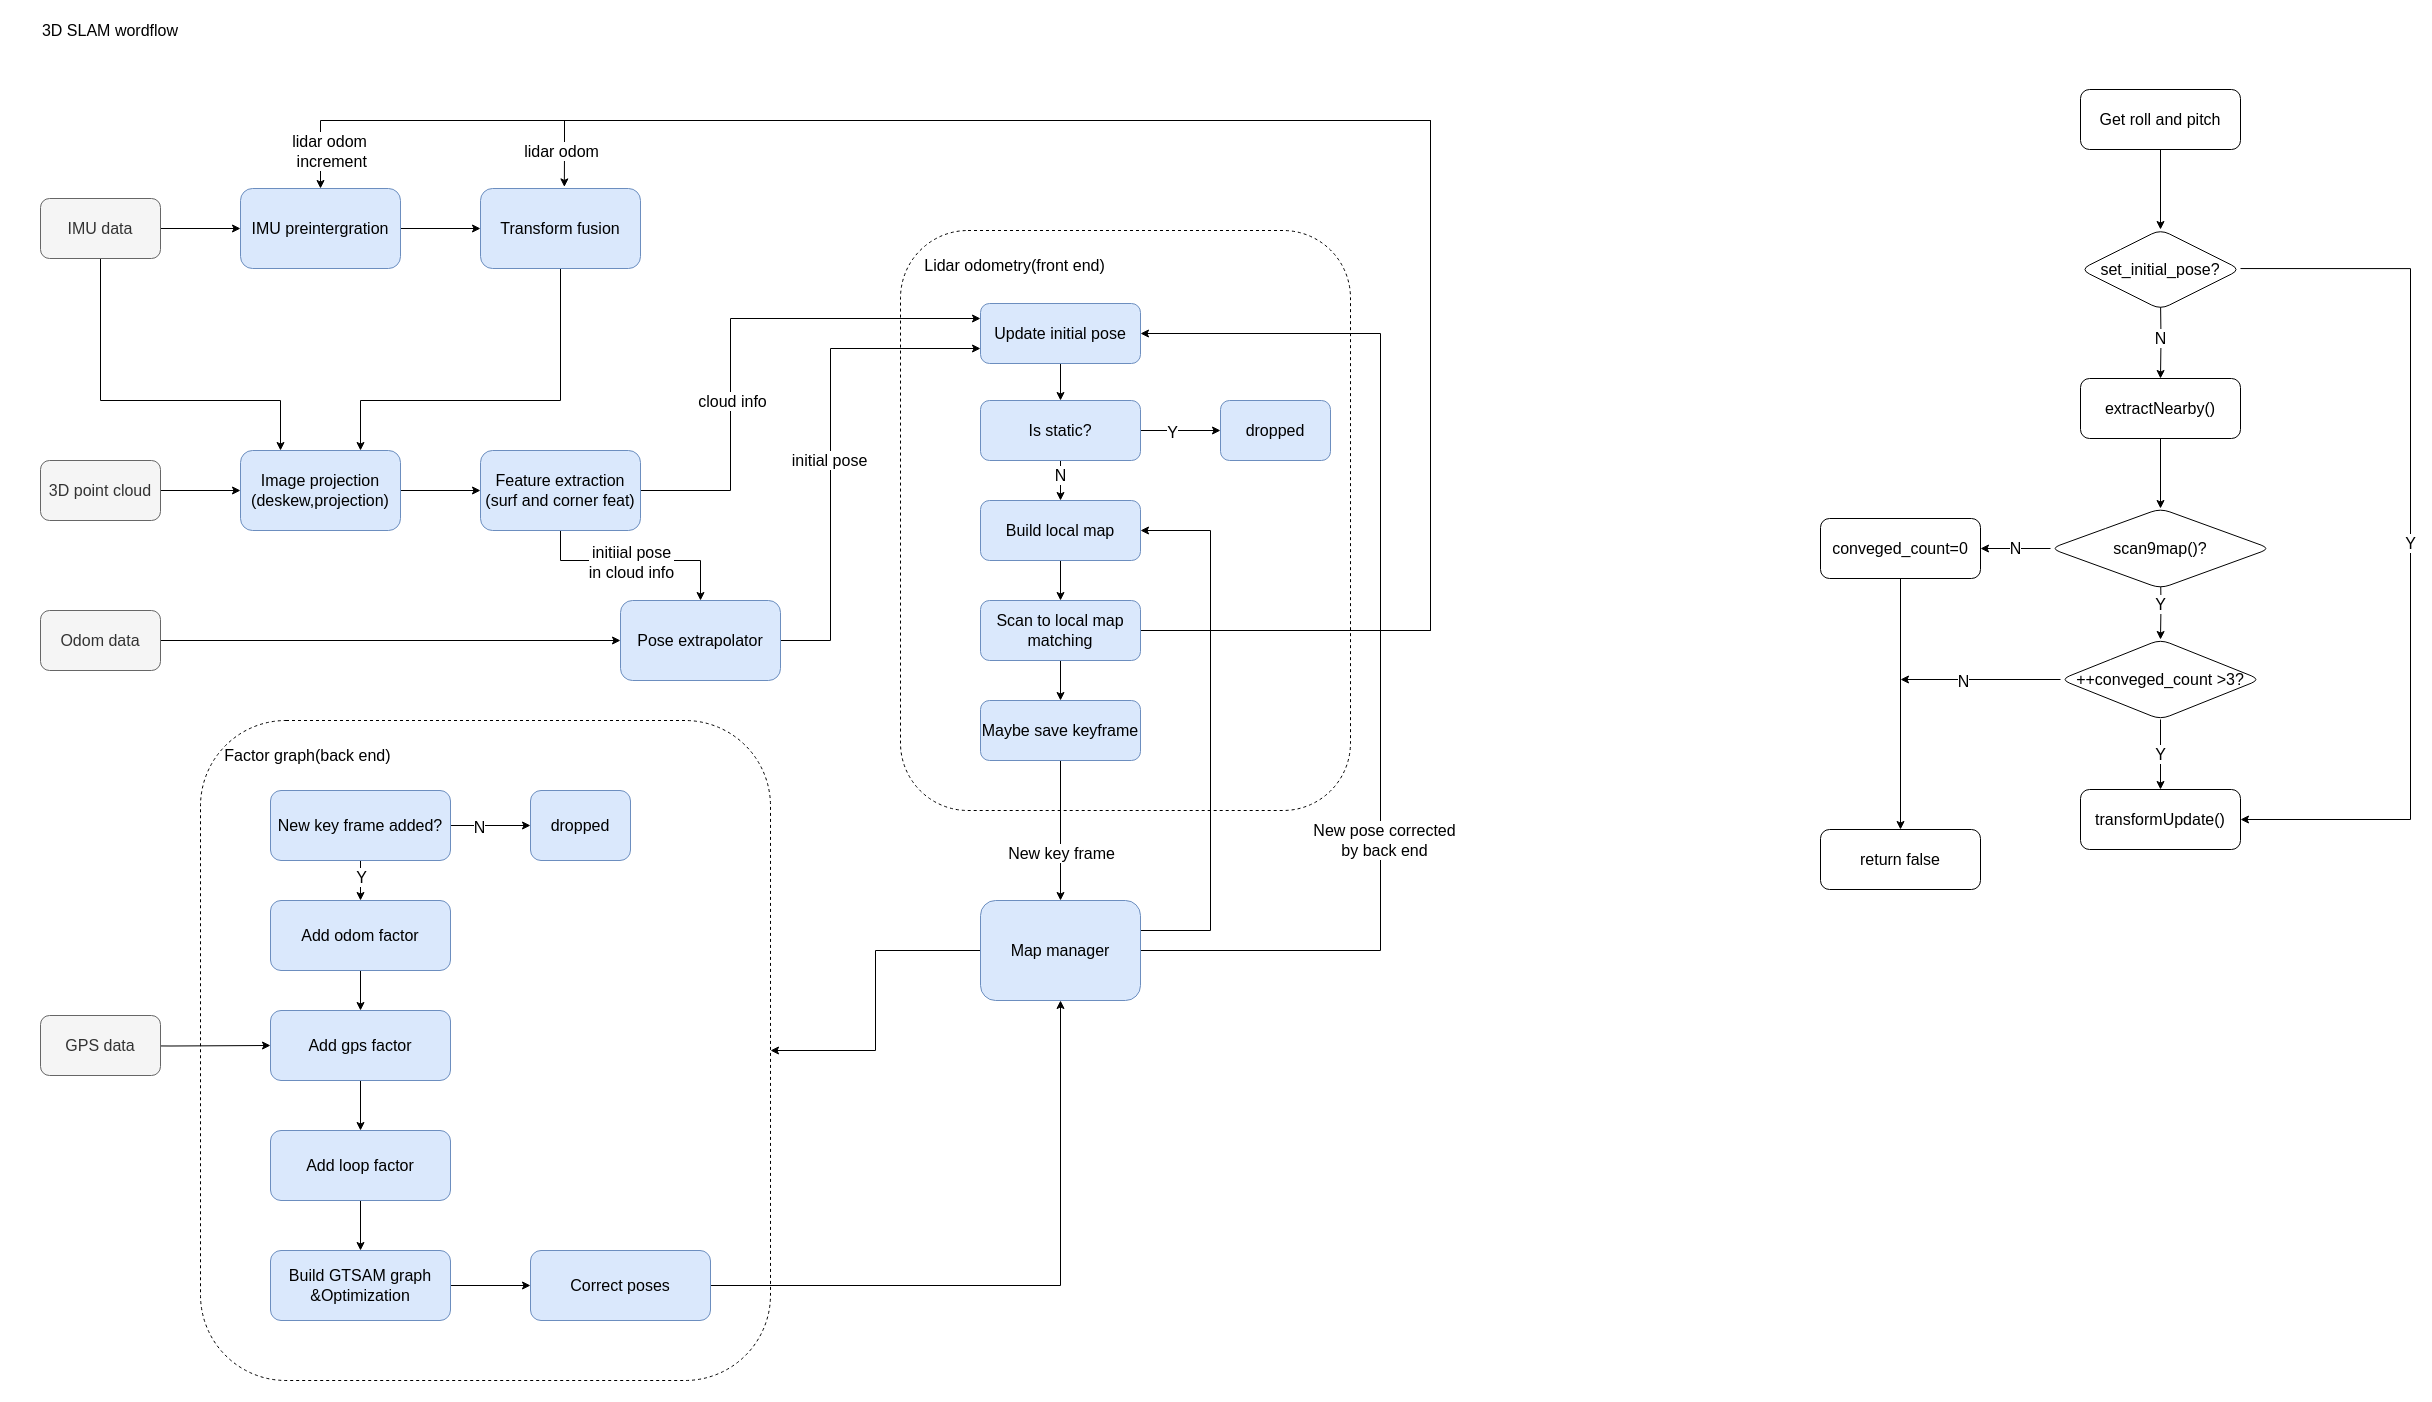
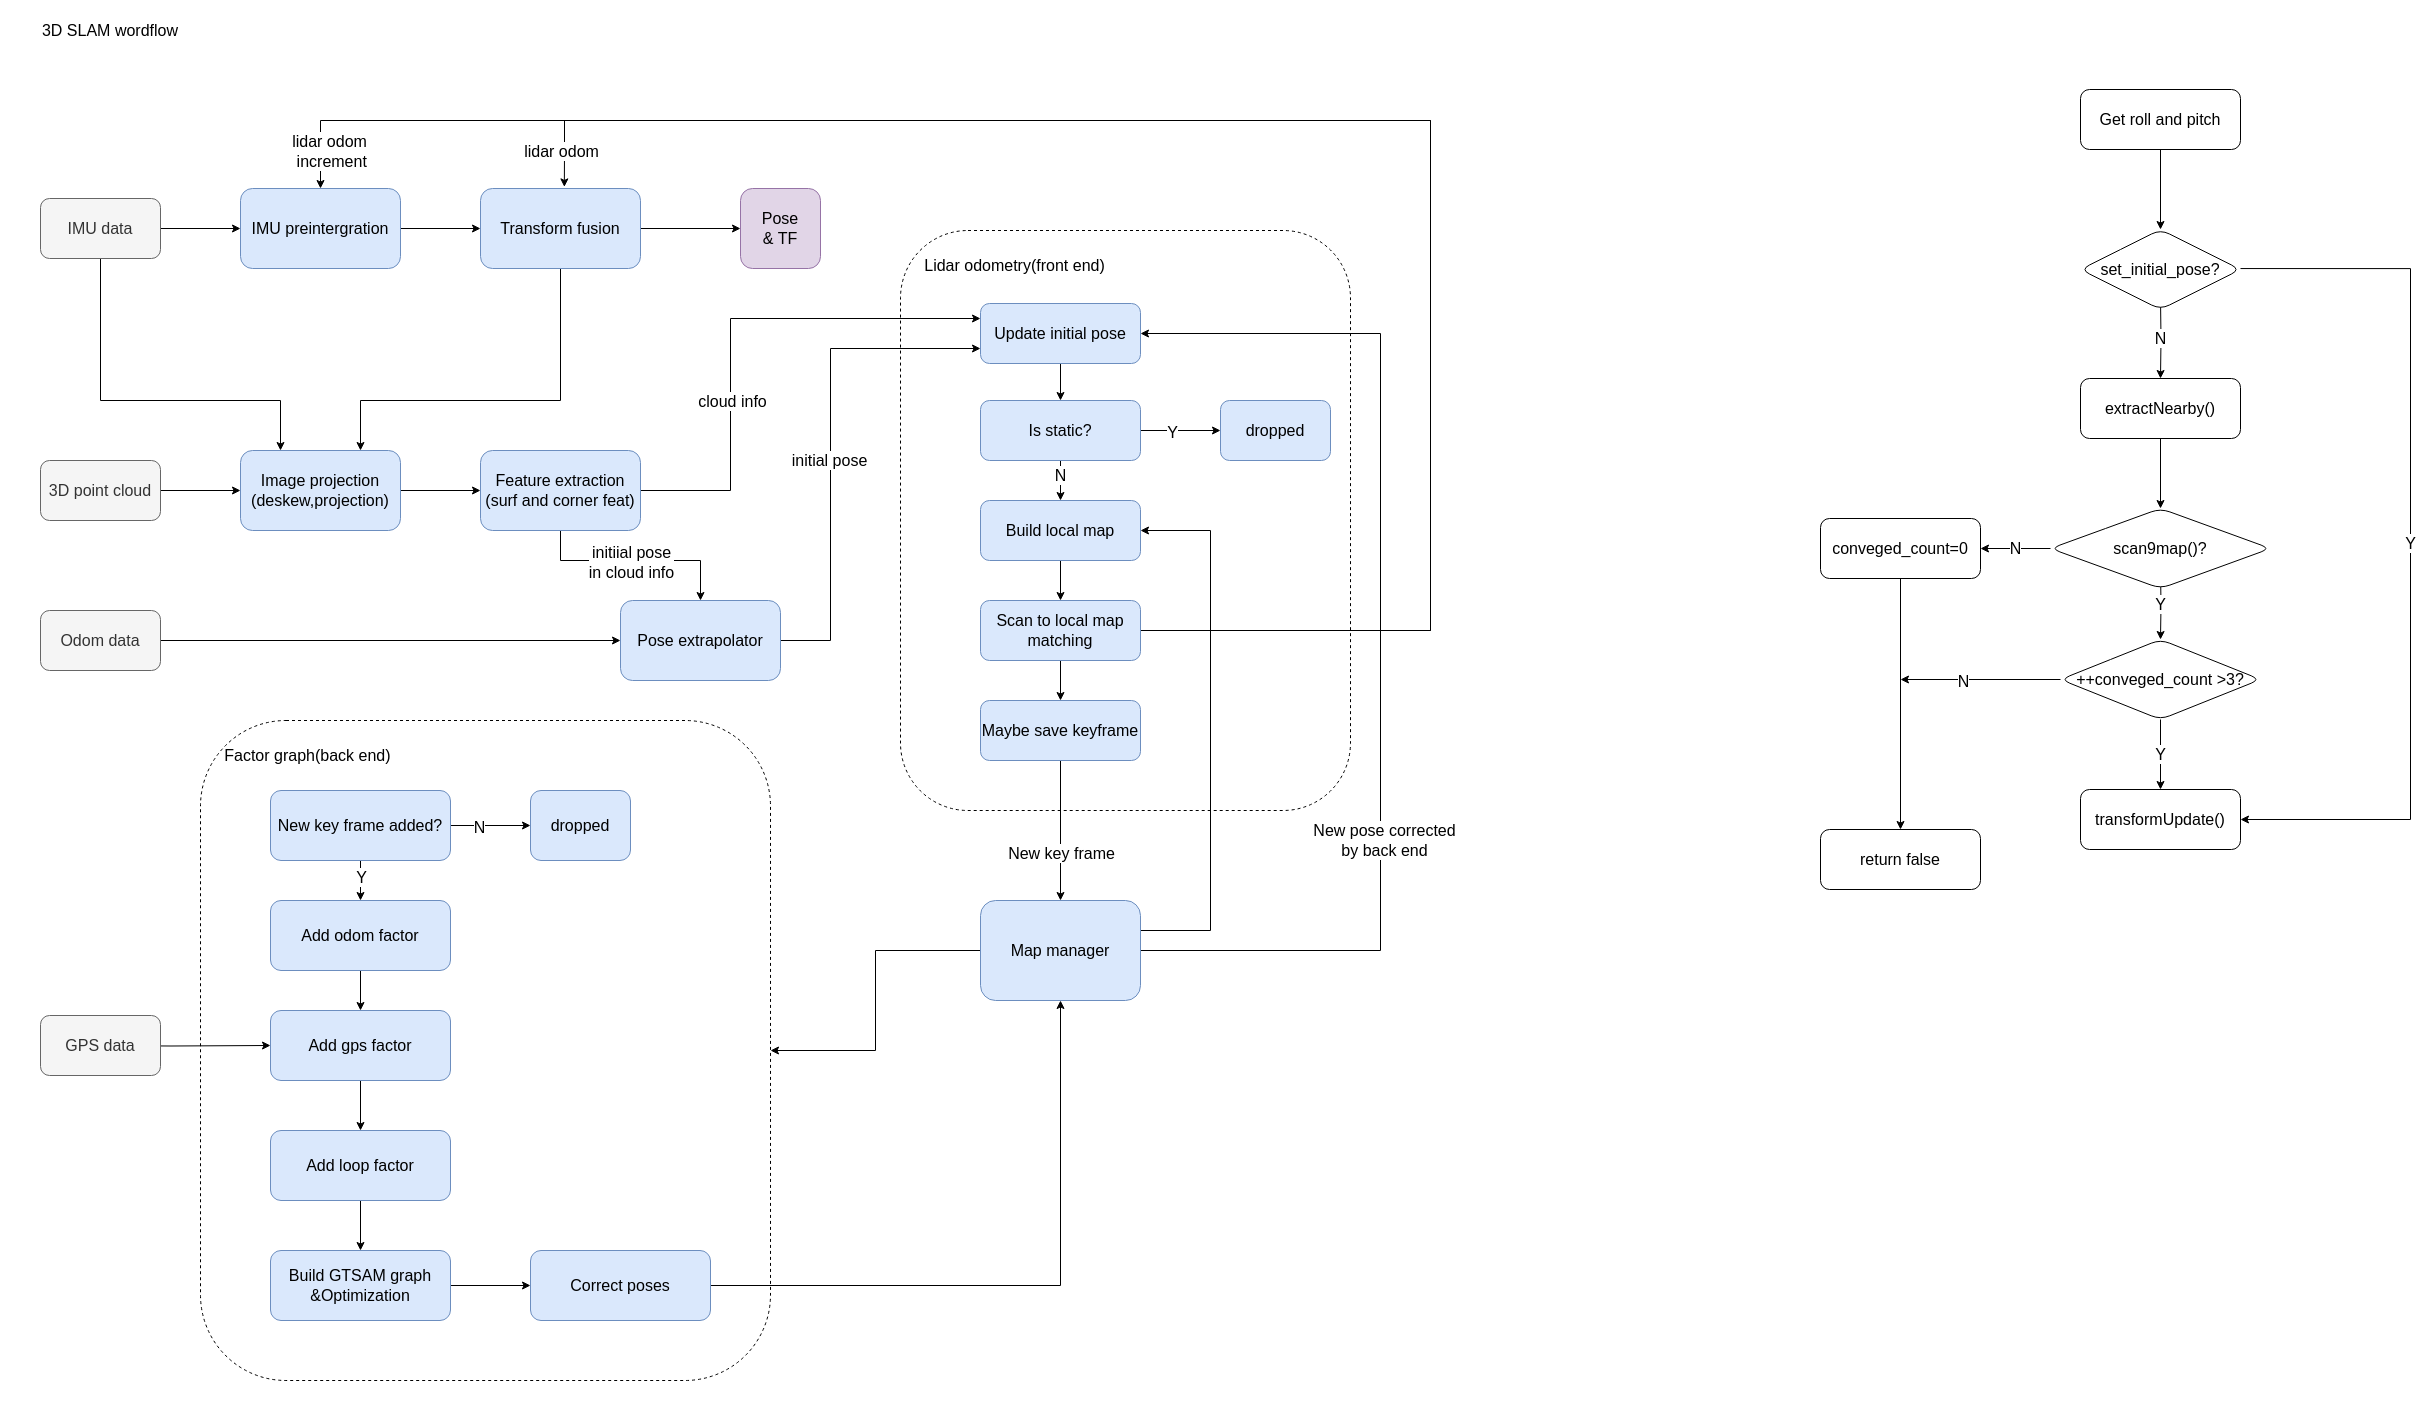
edge "Transform fusion" -> "Pose & TF": added
node "Pose & TF": added
